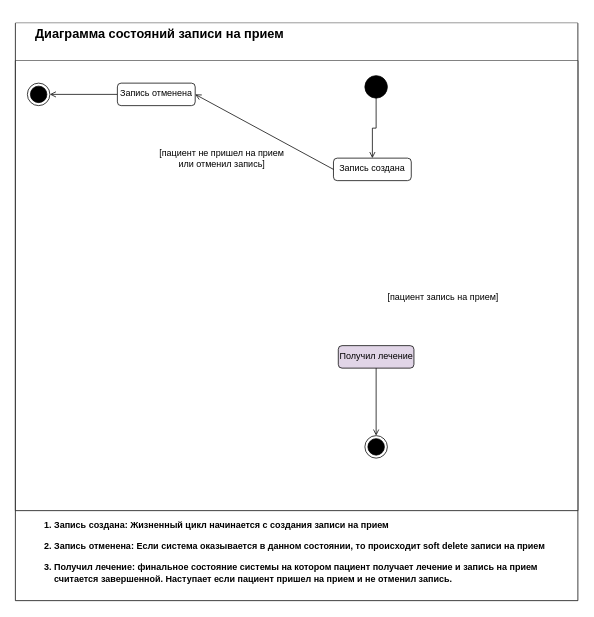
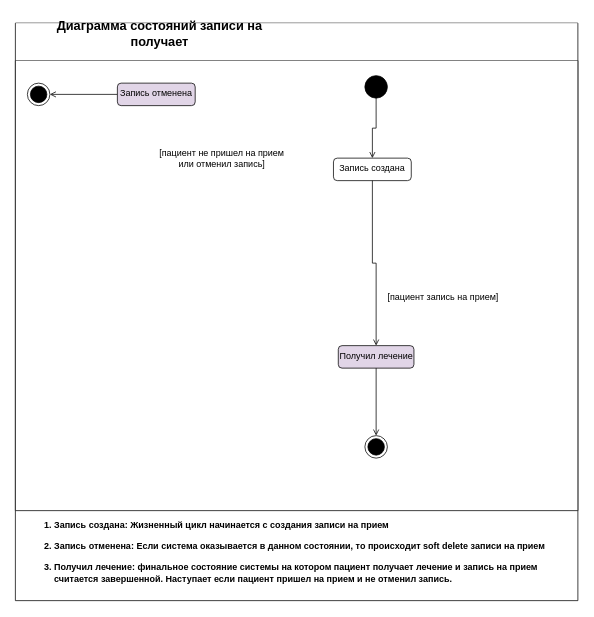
node "Диаграмма состояний записи на прием": label "Диаграмма состояний записи на прием" -> "Диаграмма состояний записи на получает"
node "Запись отменена": fillcolor #ffffff -> #e1d5e7
edge "Запись создана" -> "Запись отменена": removed
edge "Запись создана" -> "Получил лечение": added
